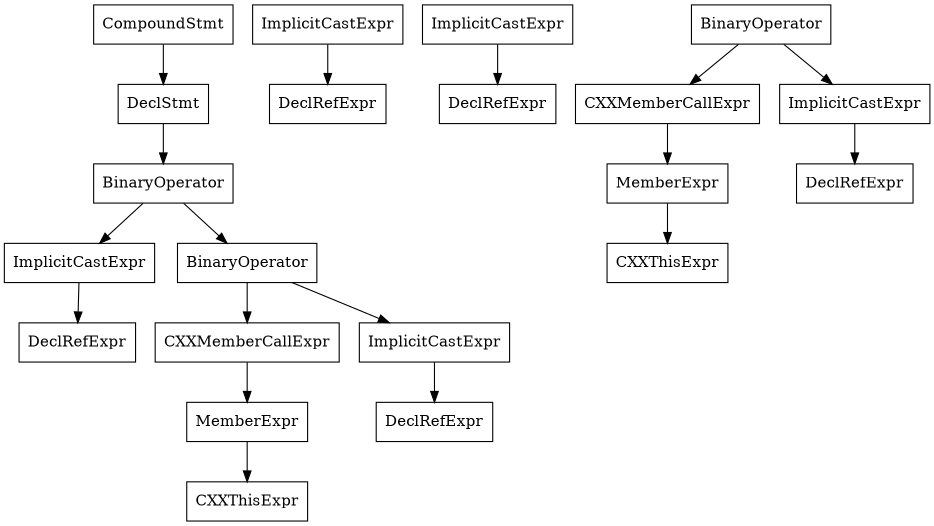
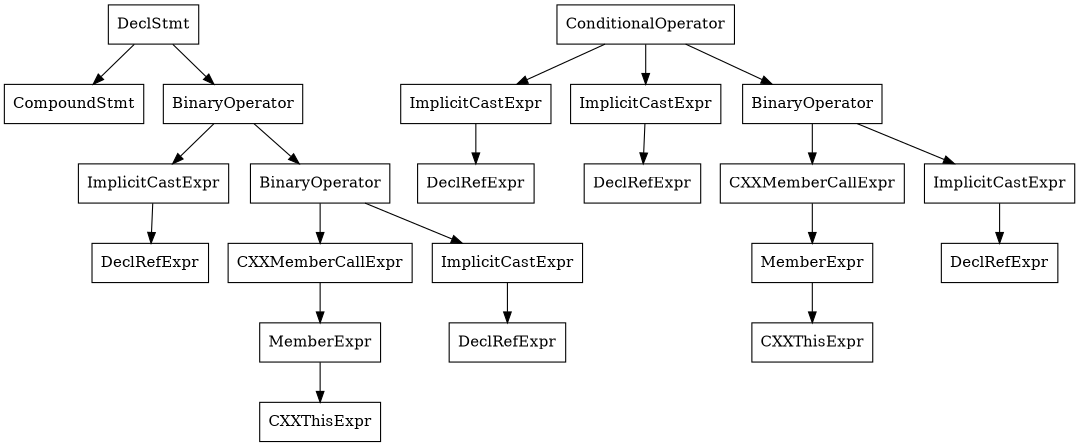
node "ConditionalOperator": added
edge "CompoundStmt" -> "DeclStmt": reversed
